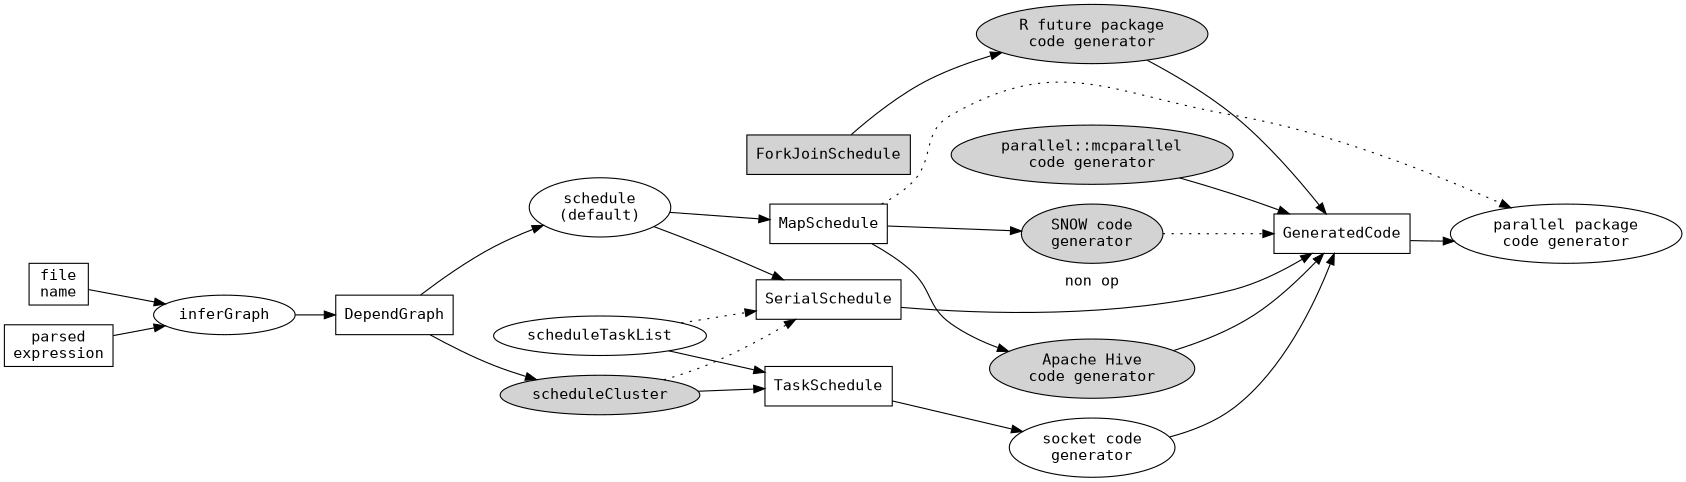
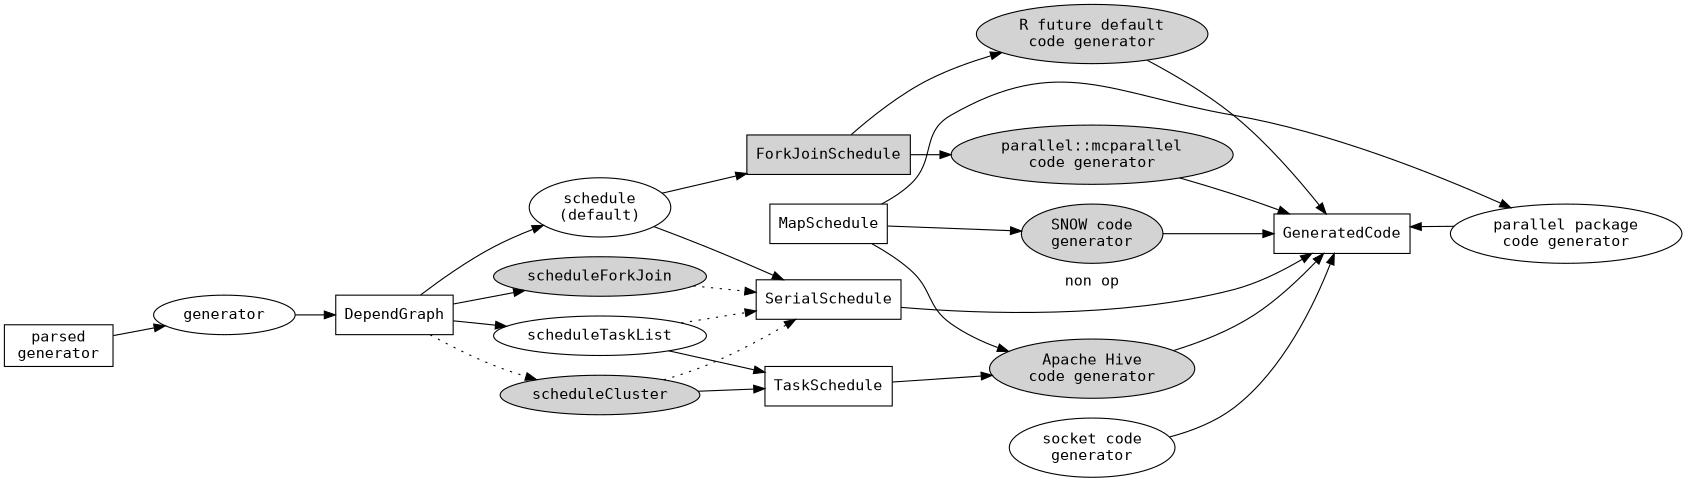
node "R future package code generator": label "R future package code generator" -> "R future default code generator"
edge "MapSchedule" -> "parallel package code generator": style dotted -> solid
edge "ForkJoinSchedule" -> "parallel::mcparallel code generator": added
edge "schedule (default)" -> "MapSchedule": now "schedule (default)" -> "ForkJoinSchedule"
edge "SNOW code generator" -> "GeneratedCode": style dotted -> solid
edge "GeneratedCode" -> "parallel package code generator": reversed
node "scheduleForkJoin": added
node "file name": removed
node "inferGraph": label "inferGraph" -> "generator"
edge "DependGraph" -> "scheduleTaskList": added
node "parsed expression": label "parsed expression" -> "parsed generator"
edge "DependGraph" -> "scheduleCluster": style solid -> dotted
edge "TaskSchedule" -> "socket code generator": now "TaskSchedule" -> "Apache Hive code generator"
